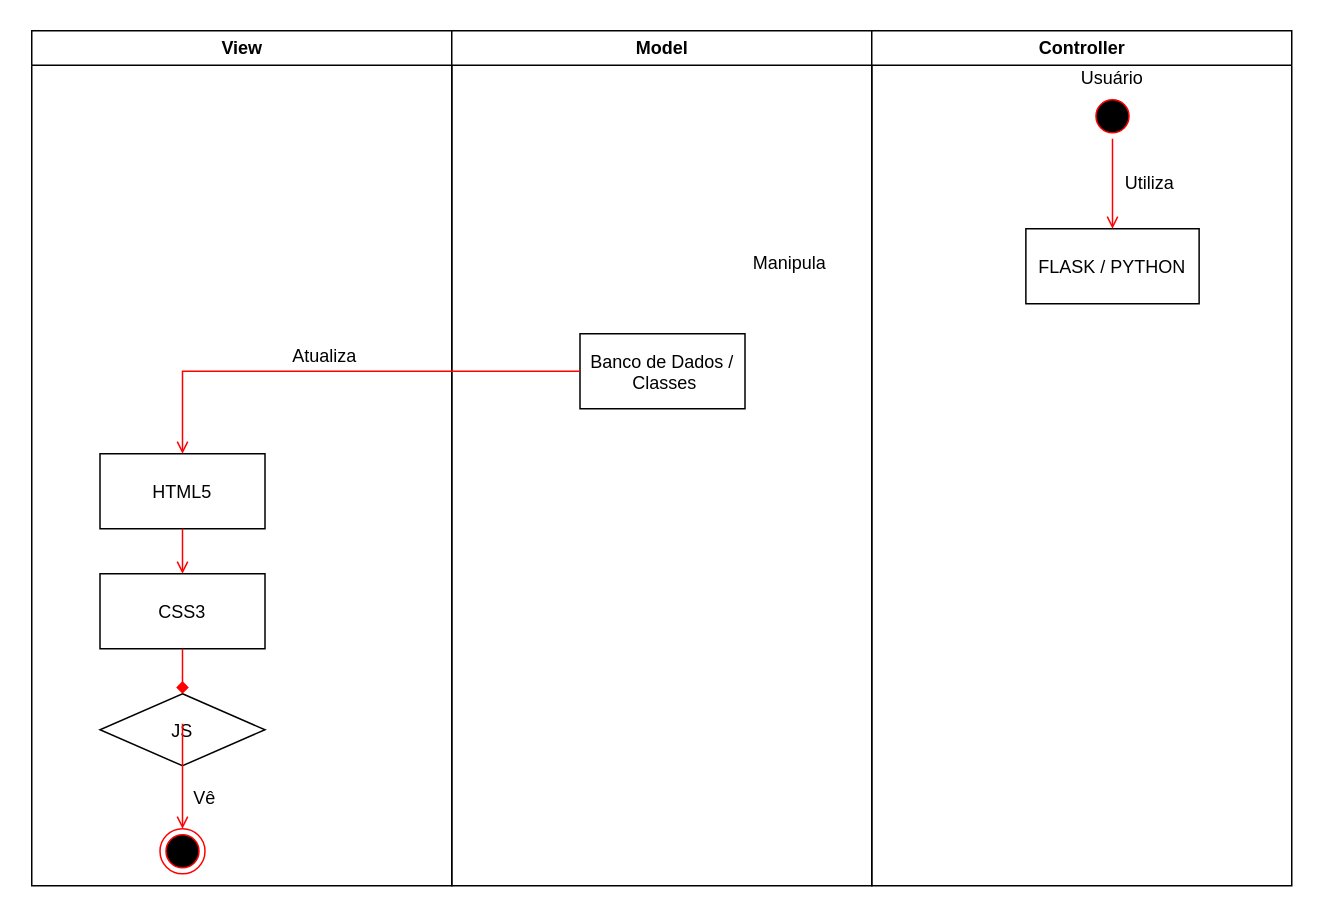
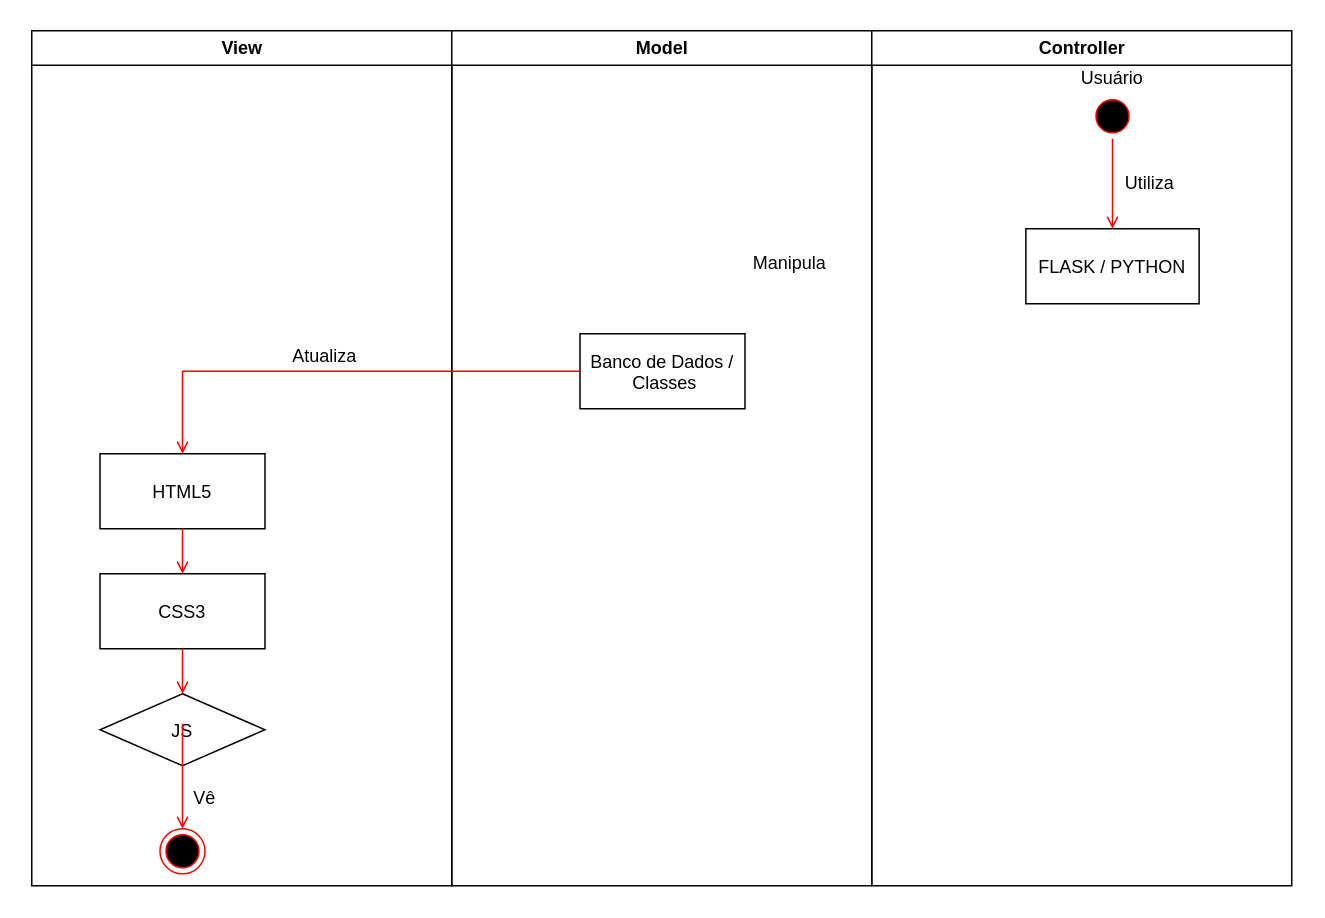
edge "CSS3" -> "JS": arrowhead diamond -> open
